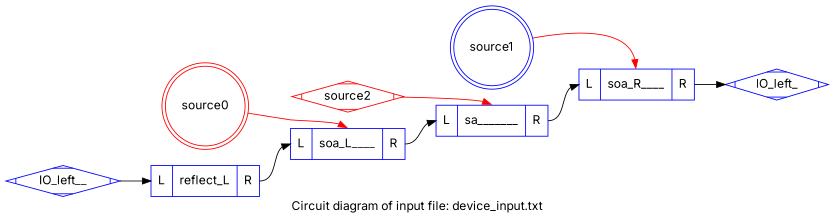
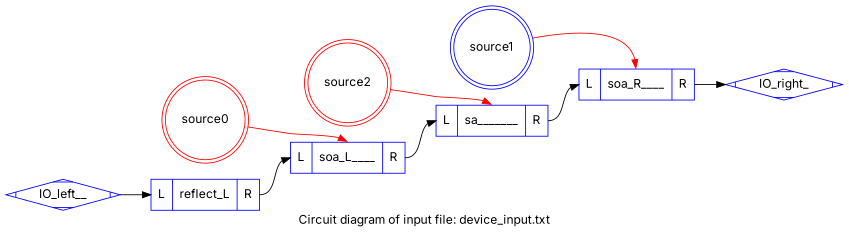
node "IO_left_": label "IO_left_" -> "IO_right_"
node "source2": shape Mdiamond -> doublecircle
